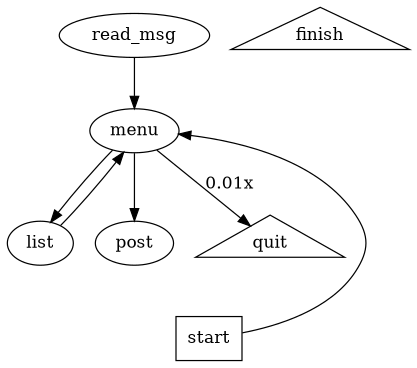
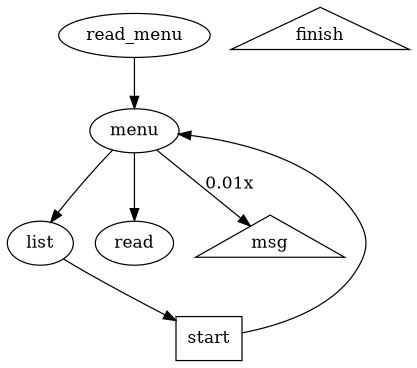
node "read_msg": label "read_msg" -> "read_menu"
edge "list" -> "menu": now "list" -> "start"
node "post": label "post" -> "read"
node "quit": label "quit" -> "msg"
